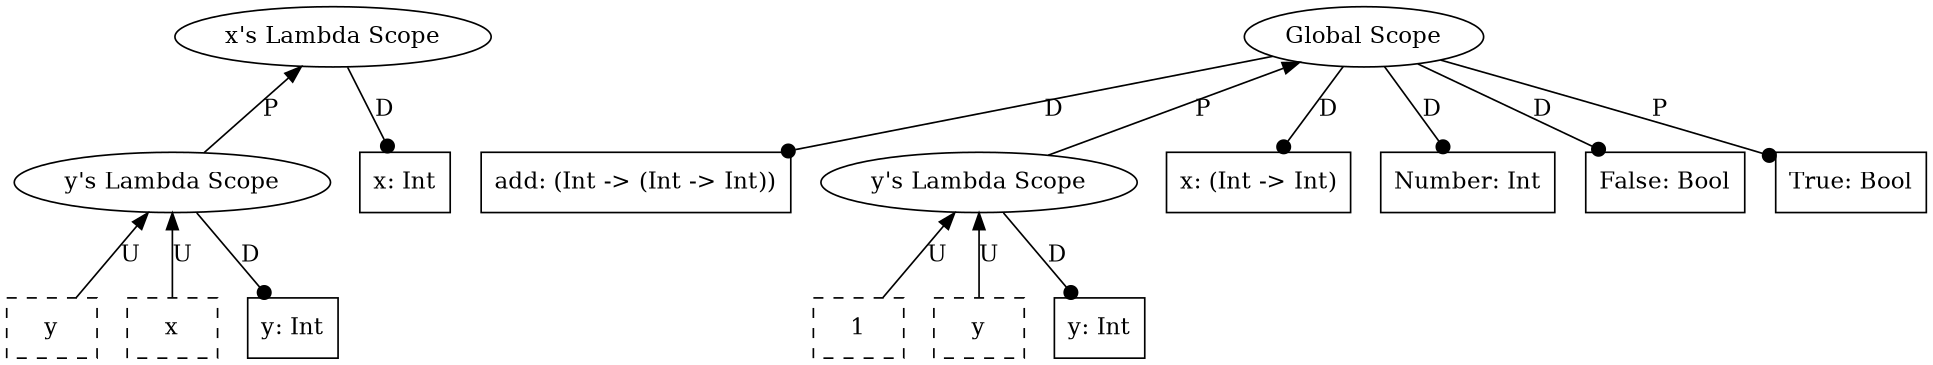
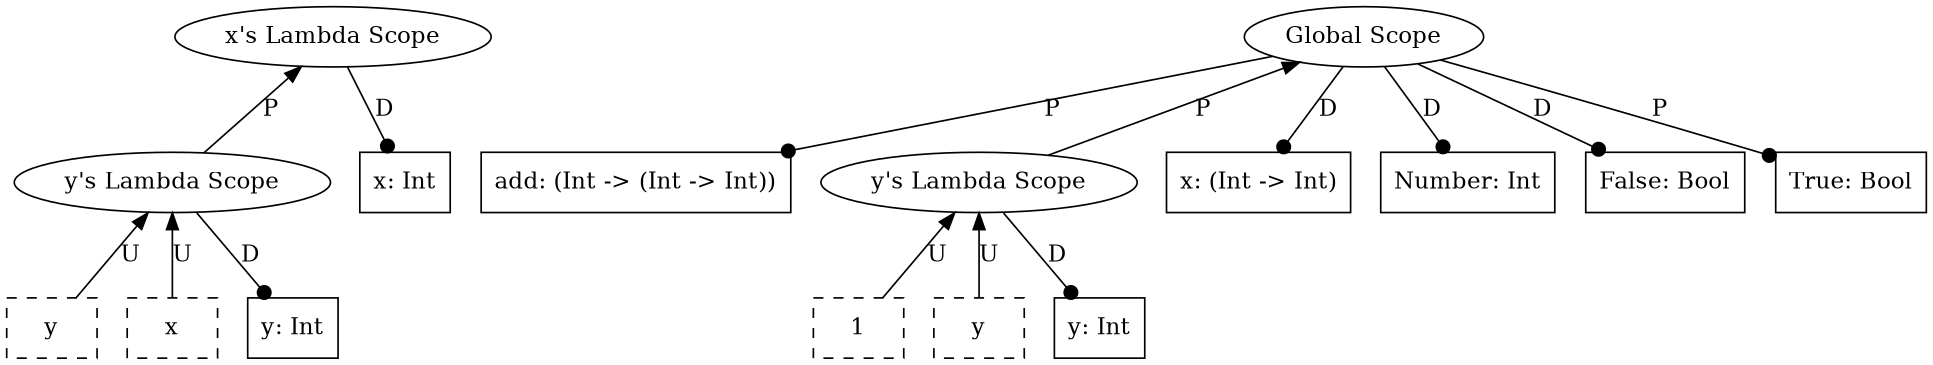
edge "Global Scope" -- "add: (Int -> (Int -> Int))": label "D" -> "P"
